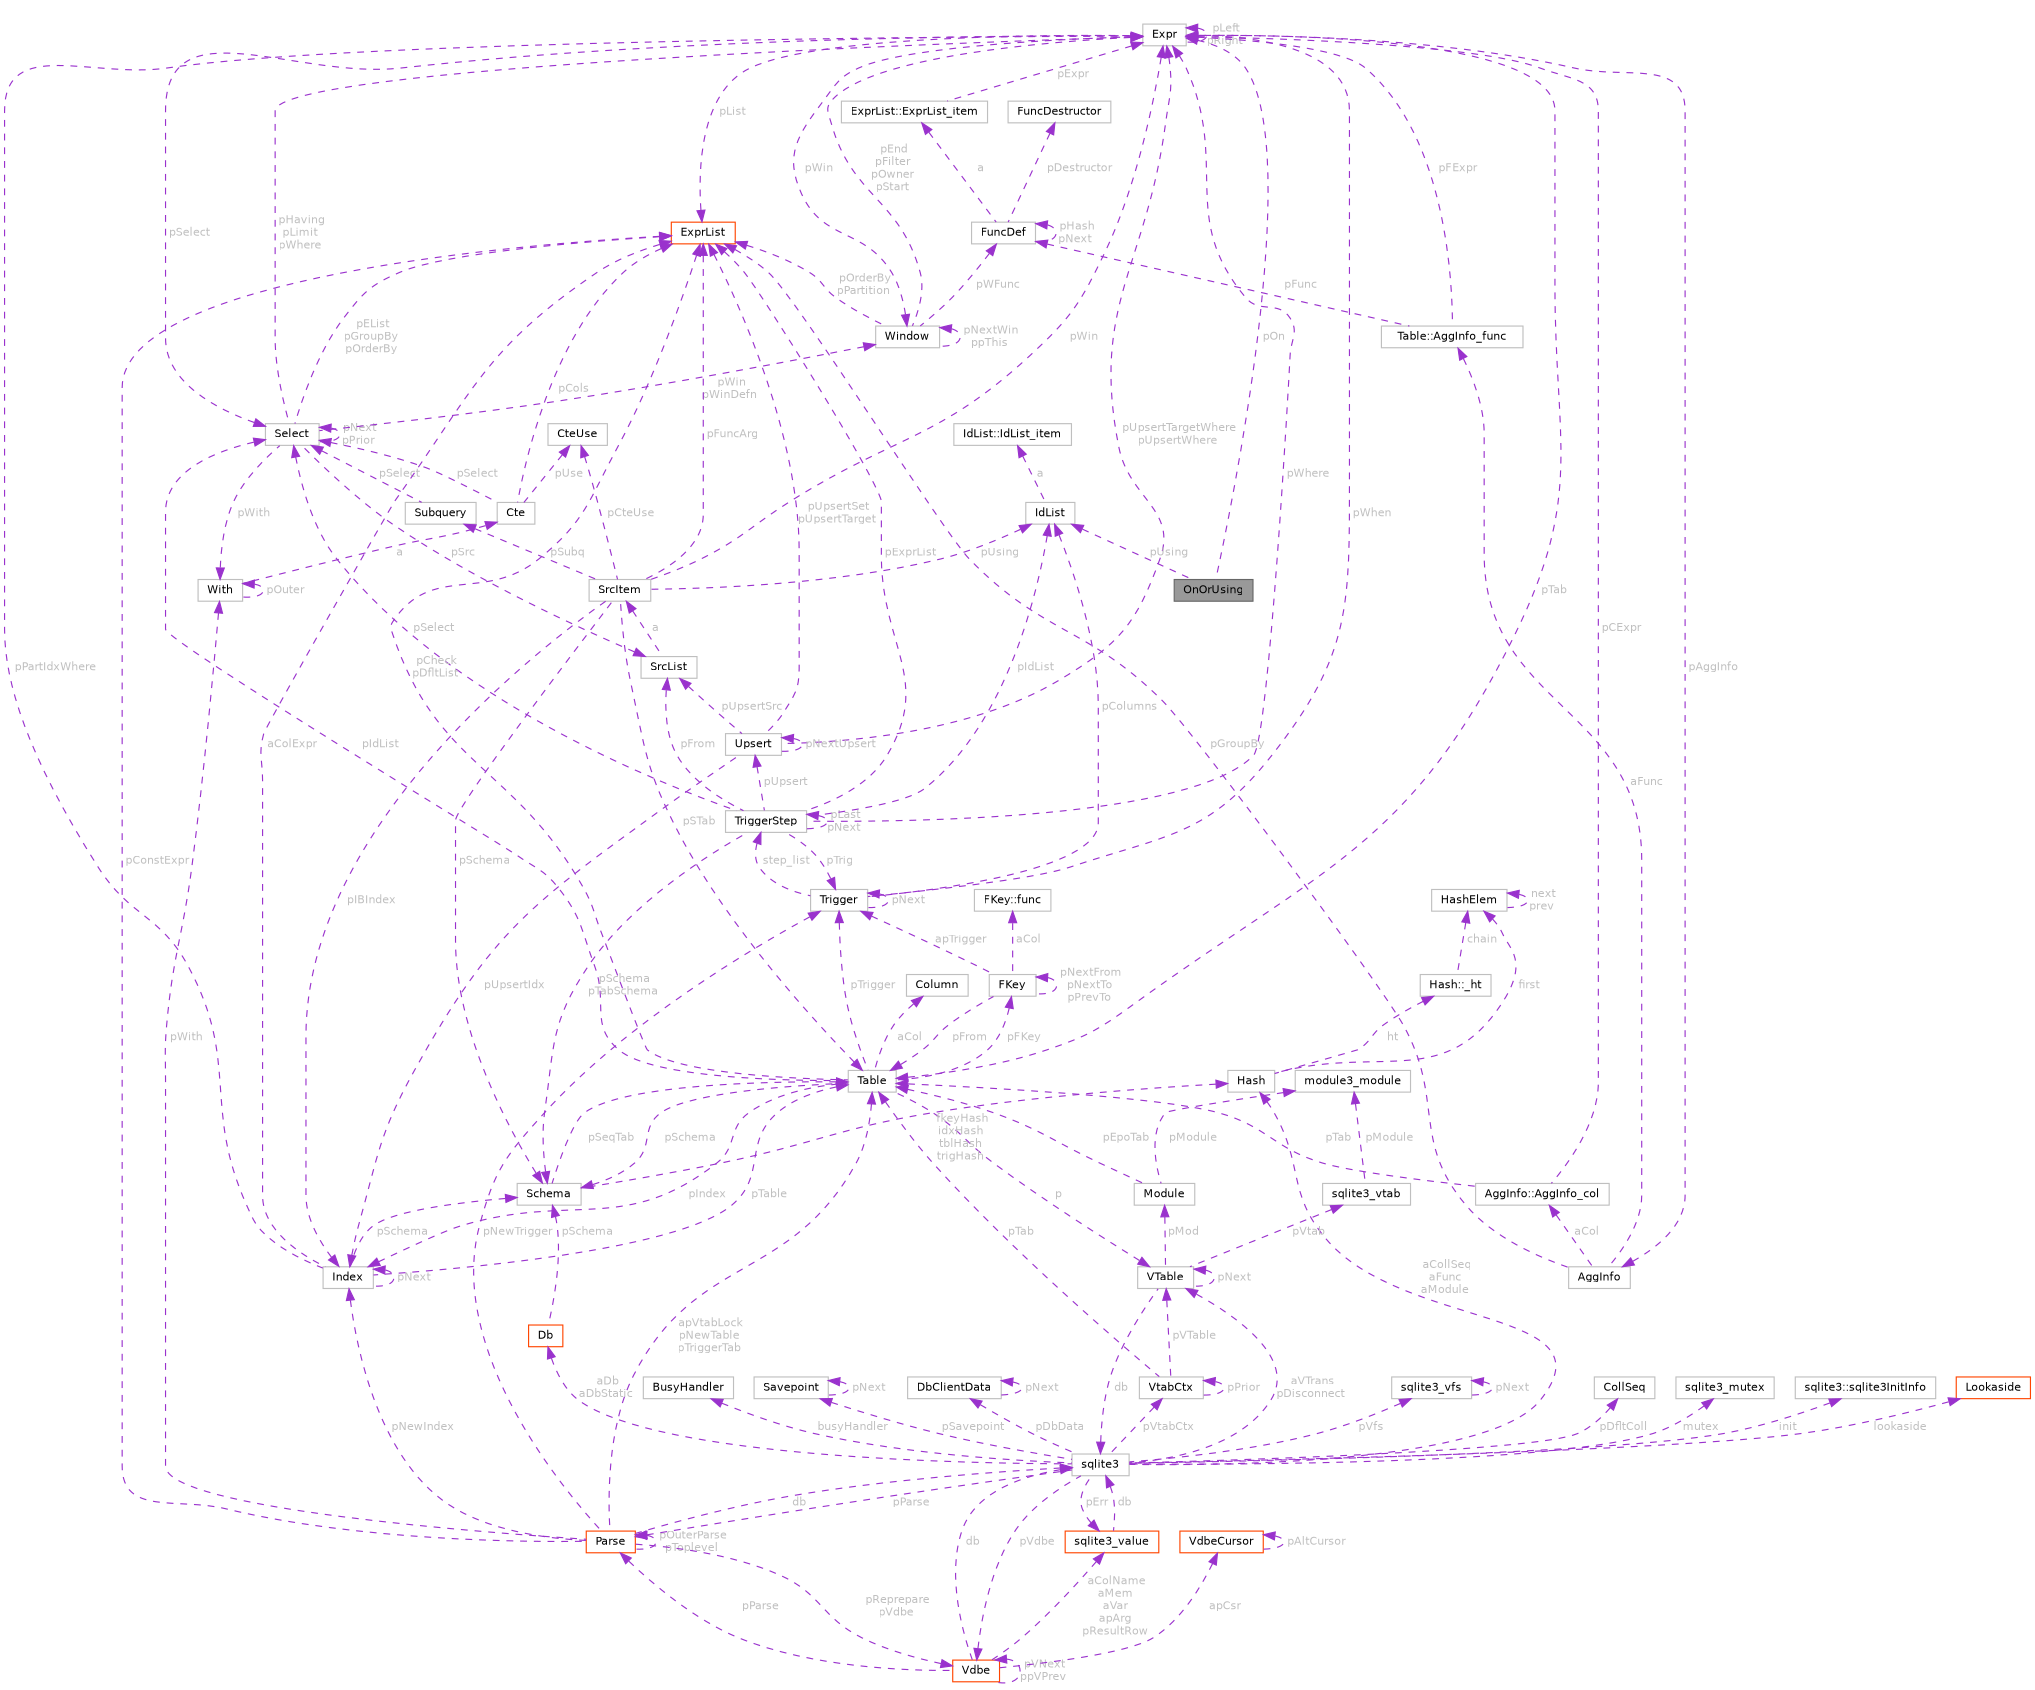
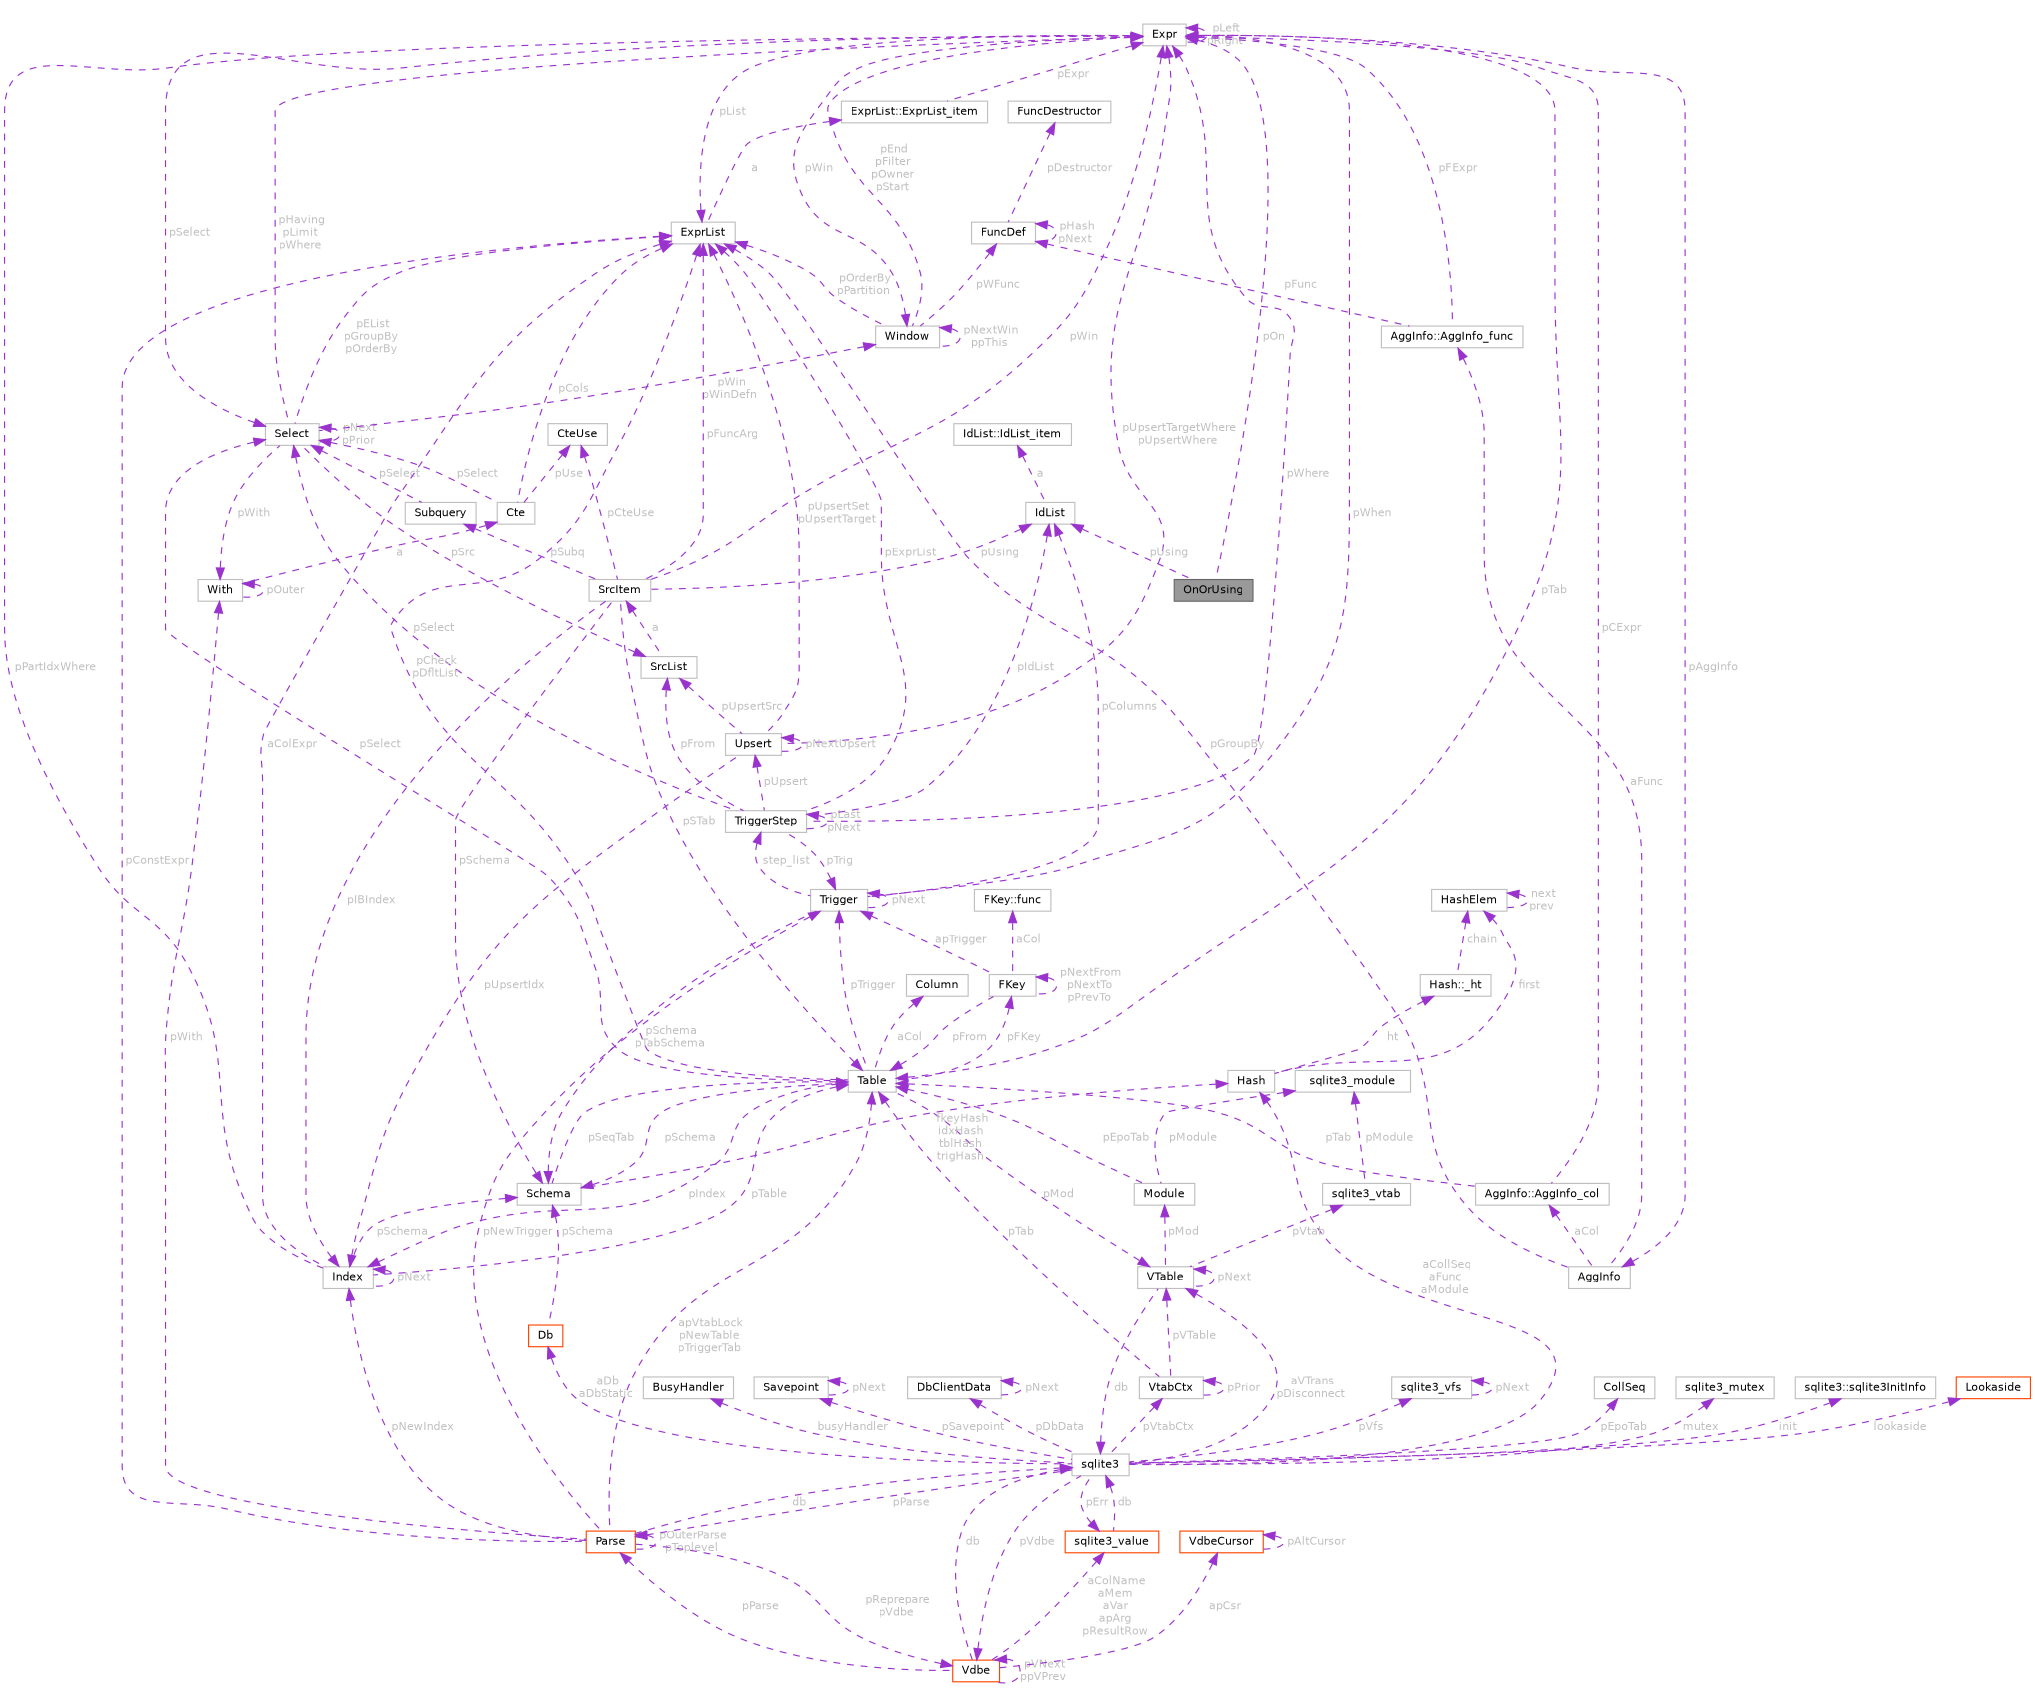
edge "FuncDef" -> "ExprList::ExprList_item": now "ExprList" -> "ExprList::ExprList_item"
node "ExprList": color orangered -> grey75
node "Table::AggInfo_func": label "Table::AggInfo_func" -> "AggInfo::AggInfo_func"
edge "Table" -> "Select": label " pIdList" -> " pSelect"
edge "TriggerStep" -> "Schema": now "Trigger" -> "Schema"
node "module3_module": label "module3_module" -> "sqlite3_module"
edge "Table" -> "VTable": label " p" -> " pMod"
edge "sqlite3" -> "CollSeq": label " pDfltColl" -> " pEpoTab"
